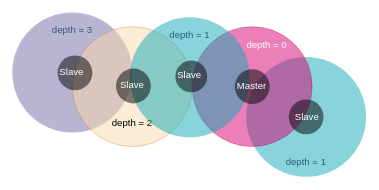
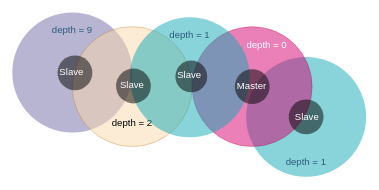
node "depth = 3": label "depth = 3" -> "depth = 9"
